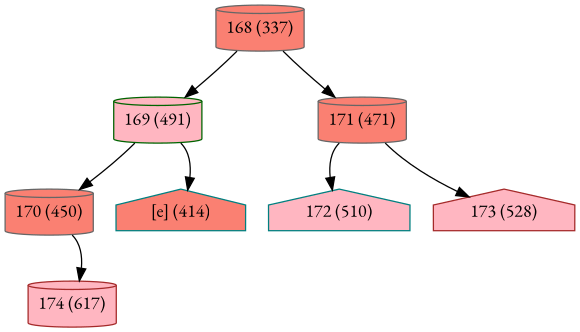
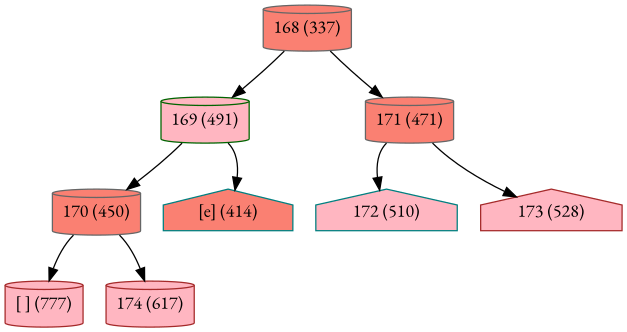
node "[ ] (777)": added
